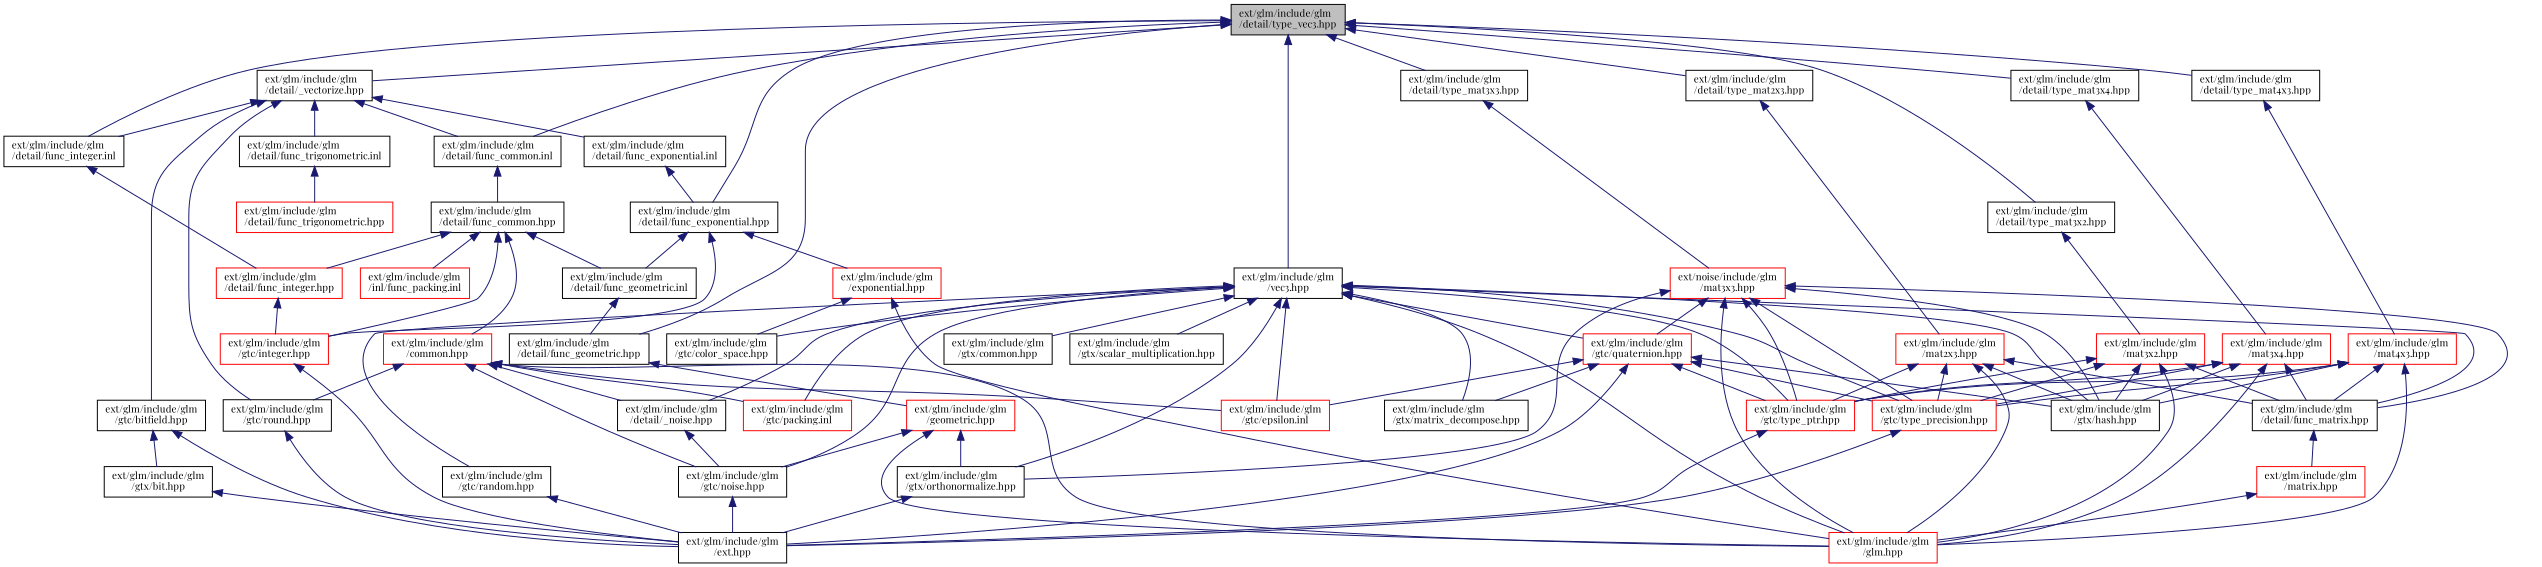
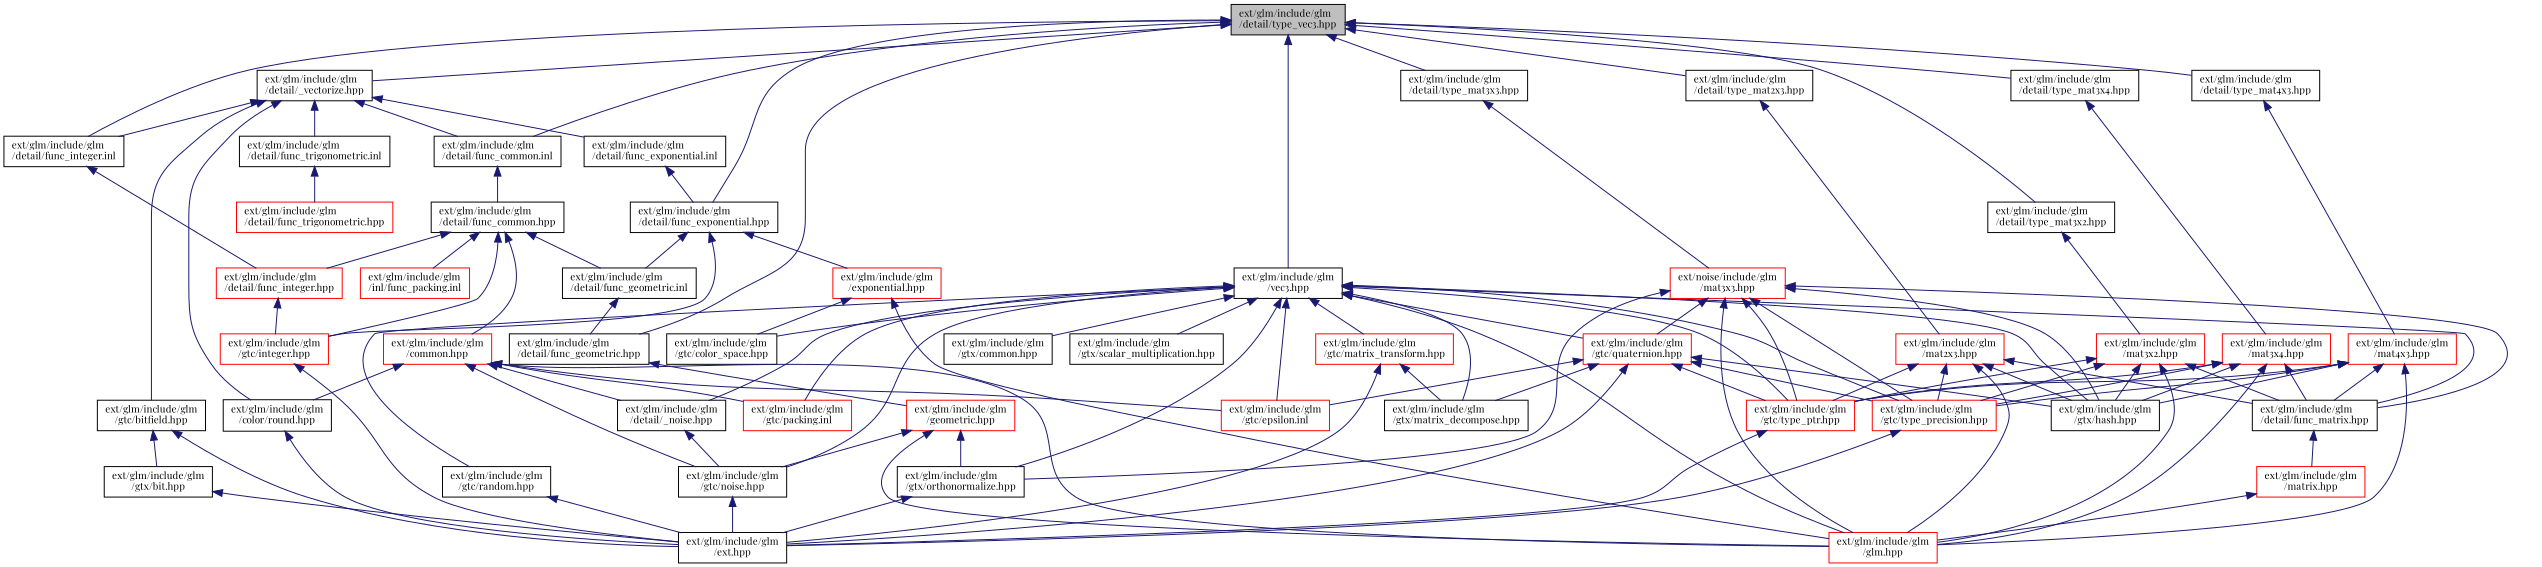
node "ext/glm/include/glm /gtc/matrix_transform.hpp": added
node "ext/glm/include/glm /gtc/round.hpp": label "ext/glm/include/glm /gtc/round.hpp" -> "ext/glm/include/glm /color/round.hpp"
